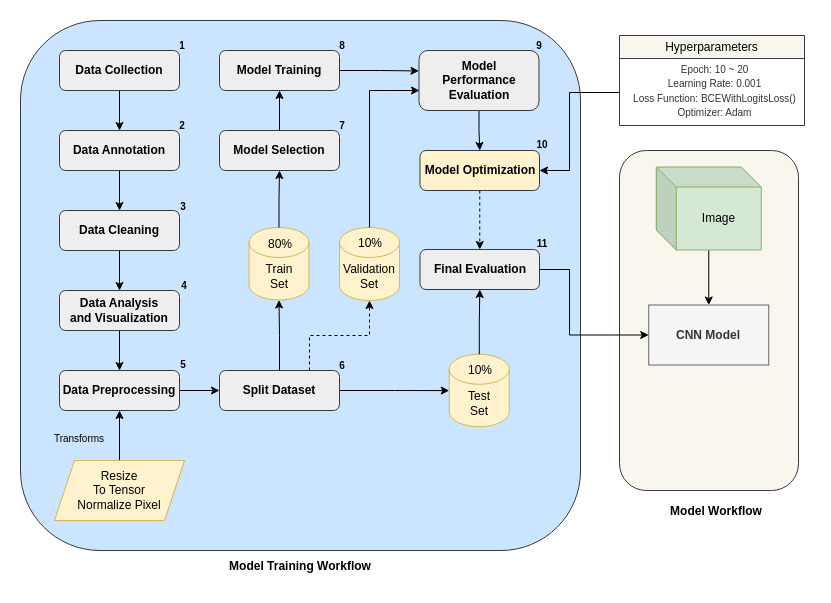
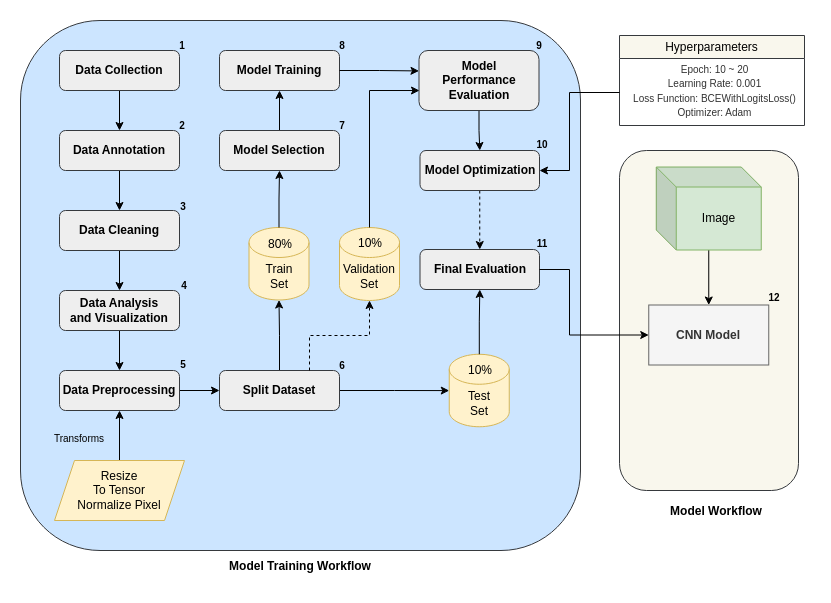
node "Model Optimization": fillcolor #fff2cc -> #eeeeee
node "12": added
